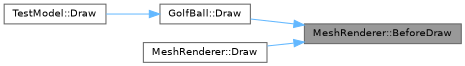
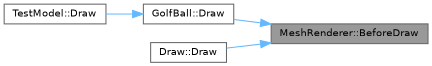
node "MeshRenderer::Draw": label "MeshRenderer::Draw" -> "Draw::Draw"
